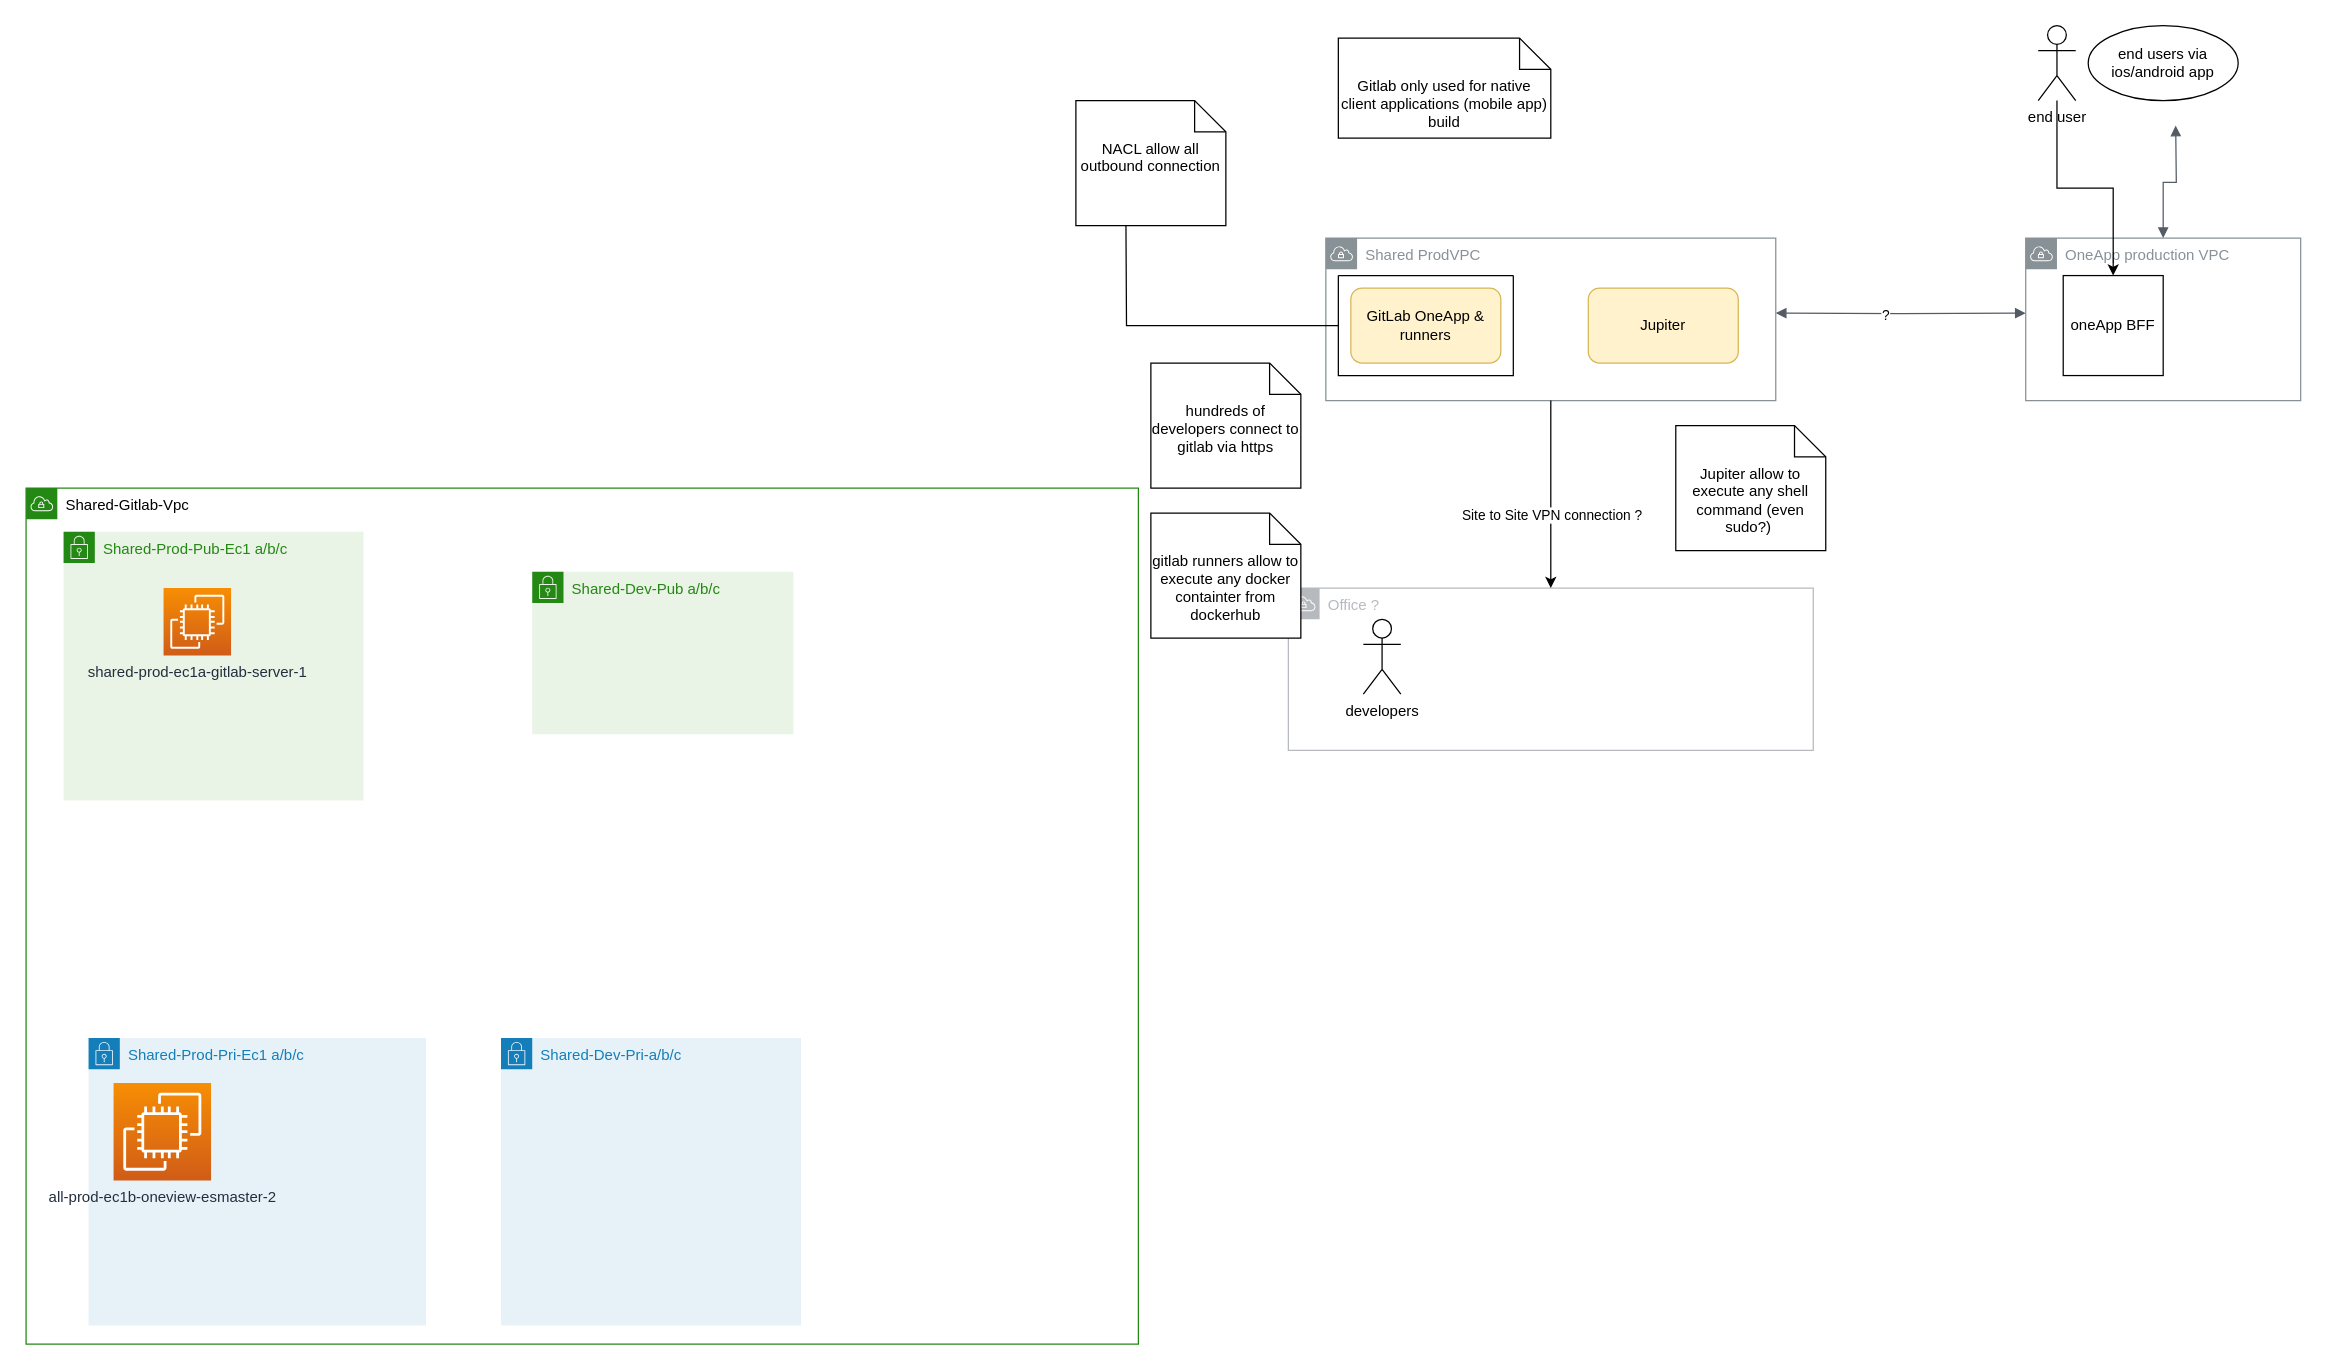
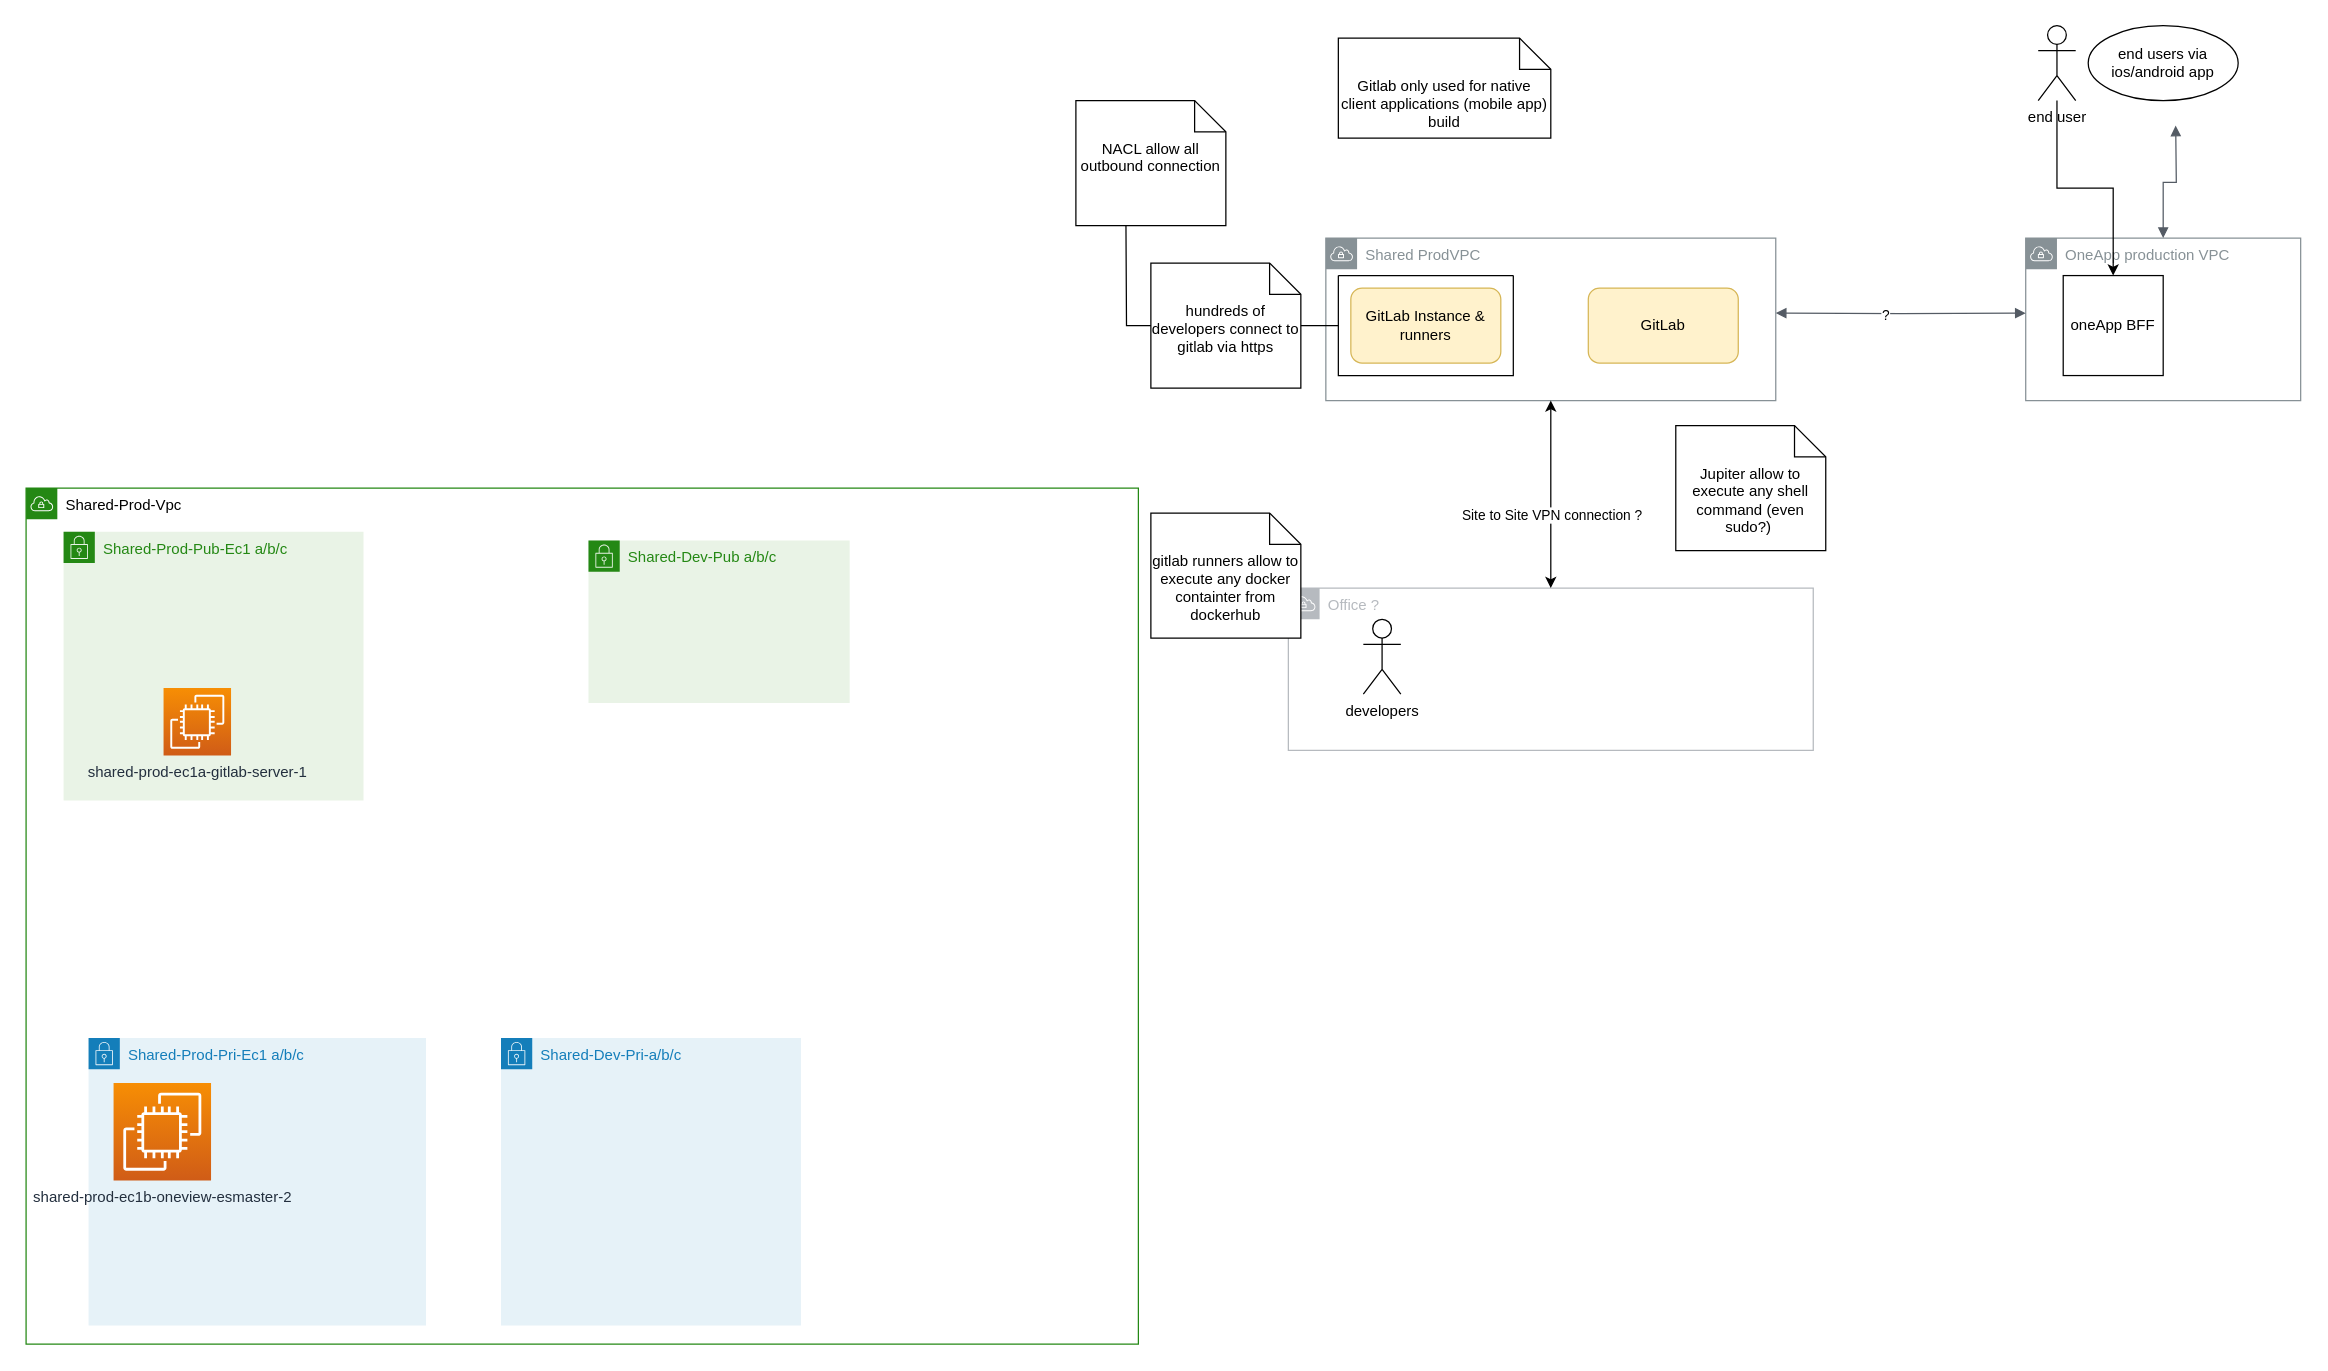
node "GitLab OneApp & runners": label "GitLab OneApp & runners" -> "GitLab Instance & runners"
node "Jupiter": label "Jupiter" -> "GitLab"
edge "Shared ProdVPC" -> "Office ?": arrowhead none -> classic
node "hundreds of developers connect to gitlab via https": moved (1226, 426) -> (1226, 326)
node "Shared-Gitlab-Vpc": label "Shared-Gitlab-Vpc" -> "Shared-Prod-Vpc"
node "shared-prod-ec1a-gitlab-server-1": moved (197, 622) -> (197, 722)
node "Shared-Dev-Pub a/b/c": moved (663, 653) -> (719, 622)
node "all-prod-ec1b-oneview-esmaster-2": label "all-prod-ec1b-oneview-esmaster-2" -> "shared-prod-ec1b-oneview-esmaster-2"
